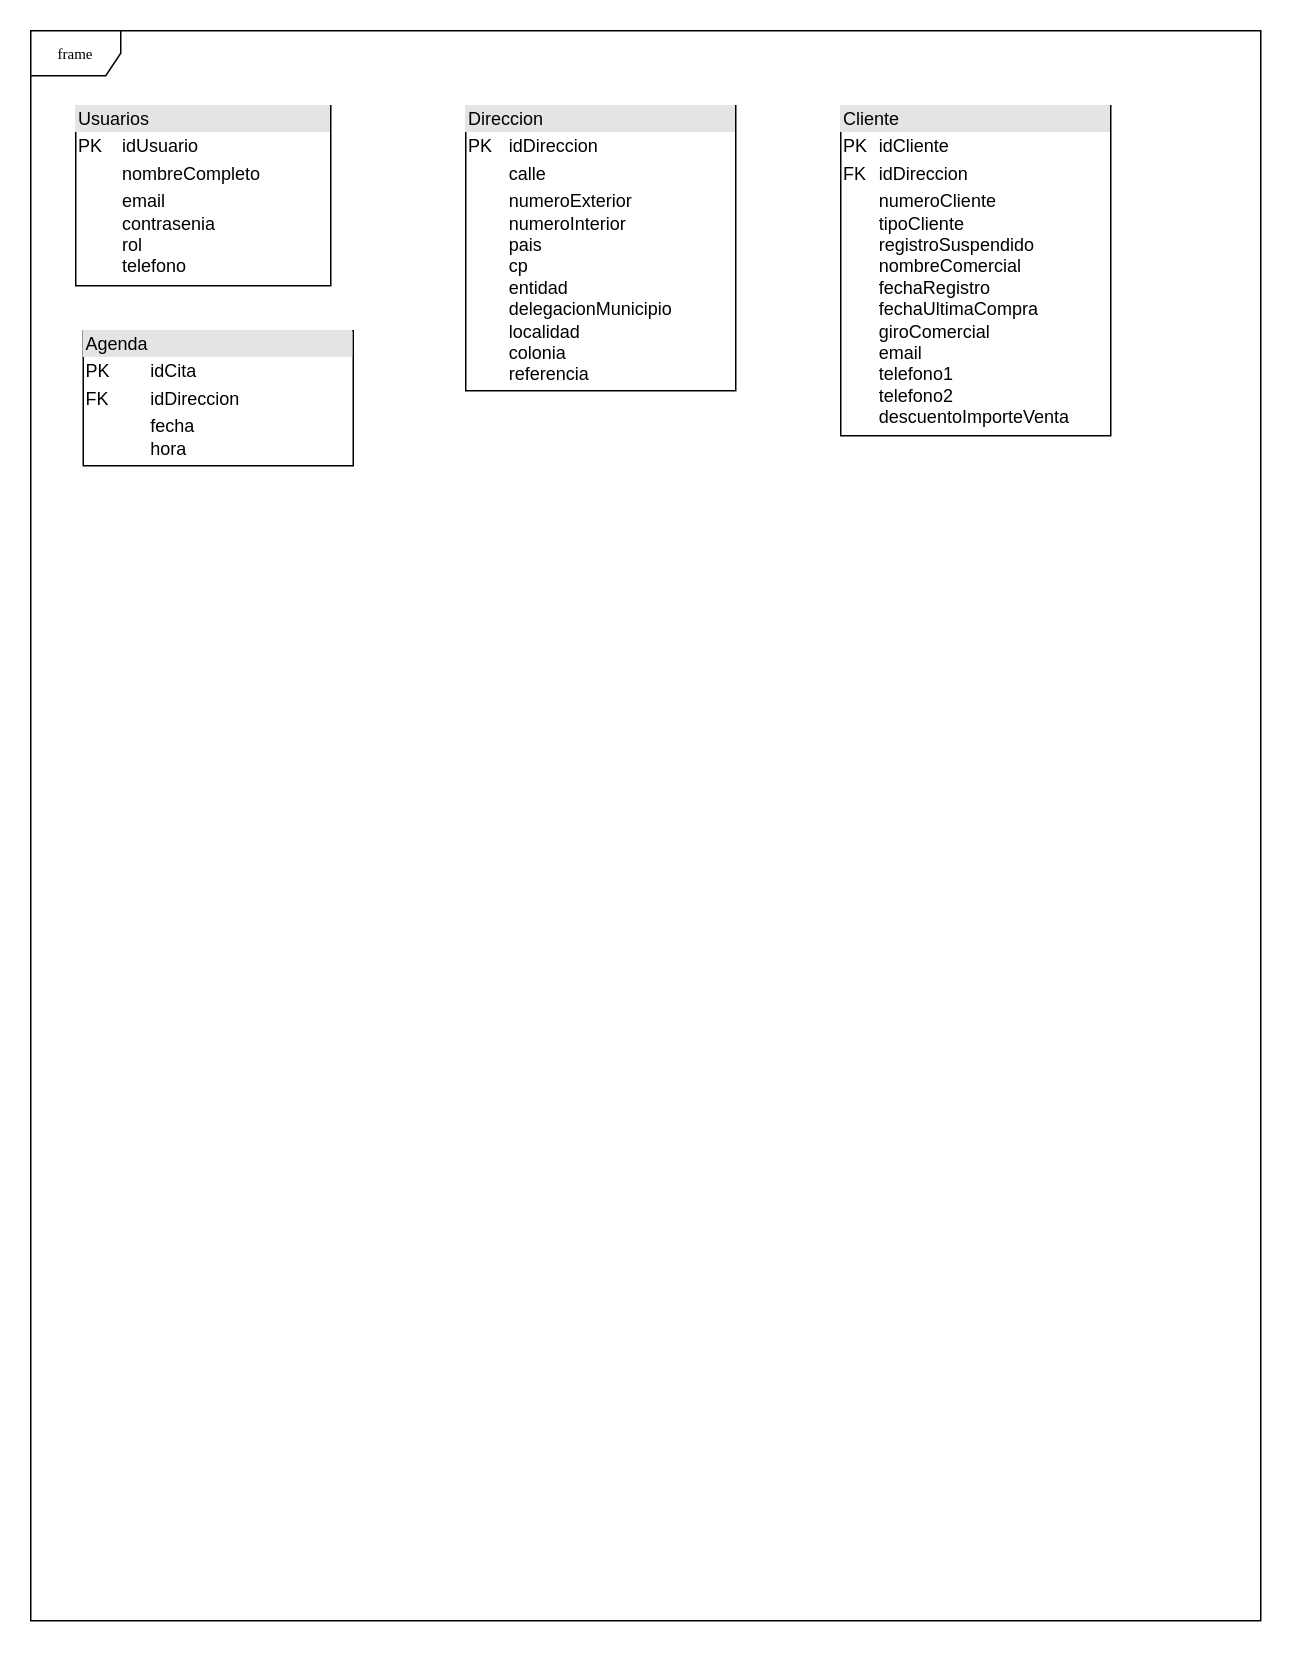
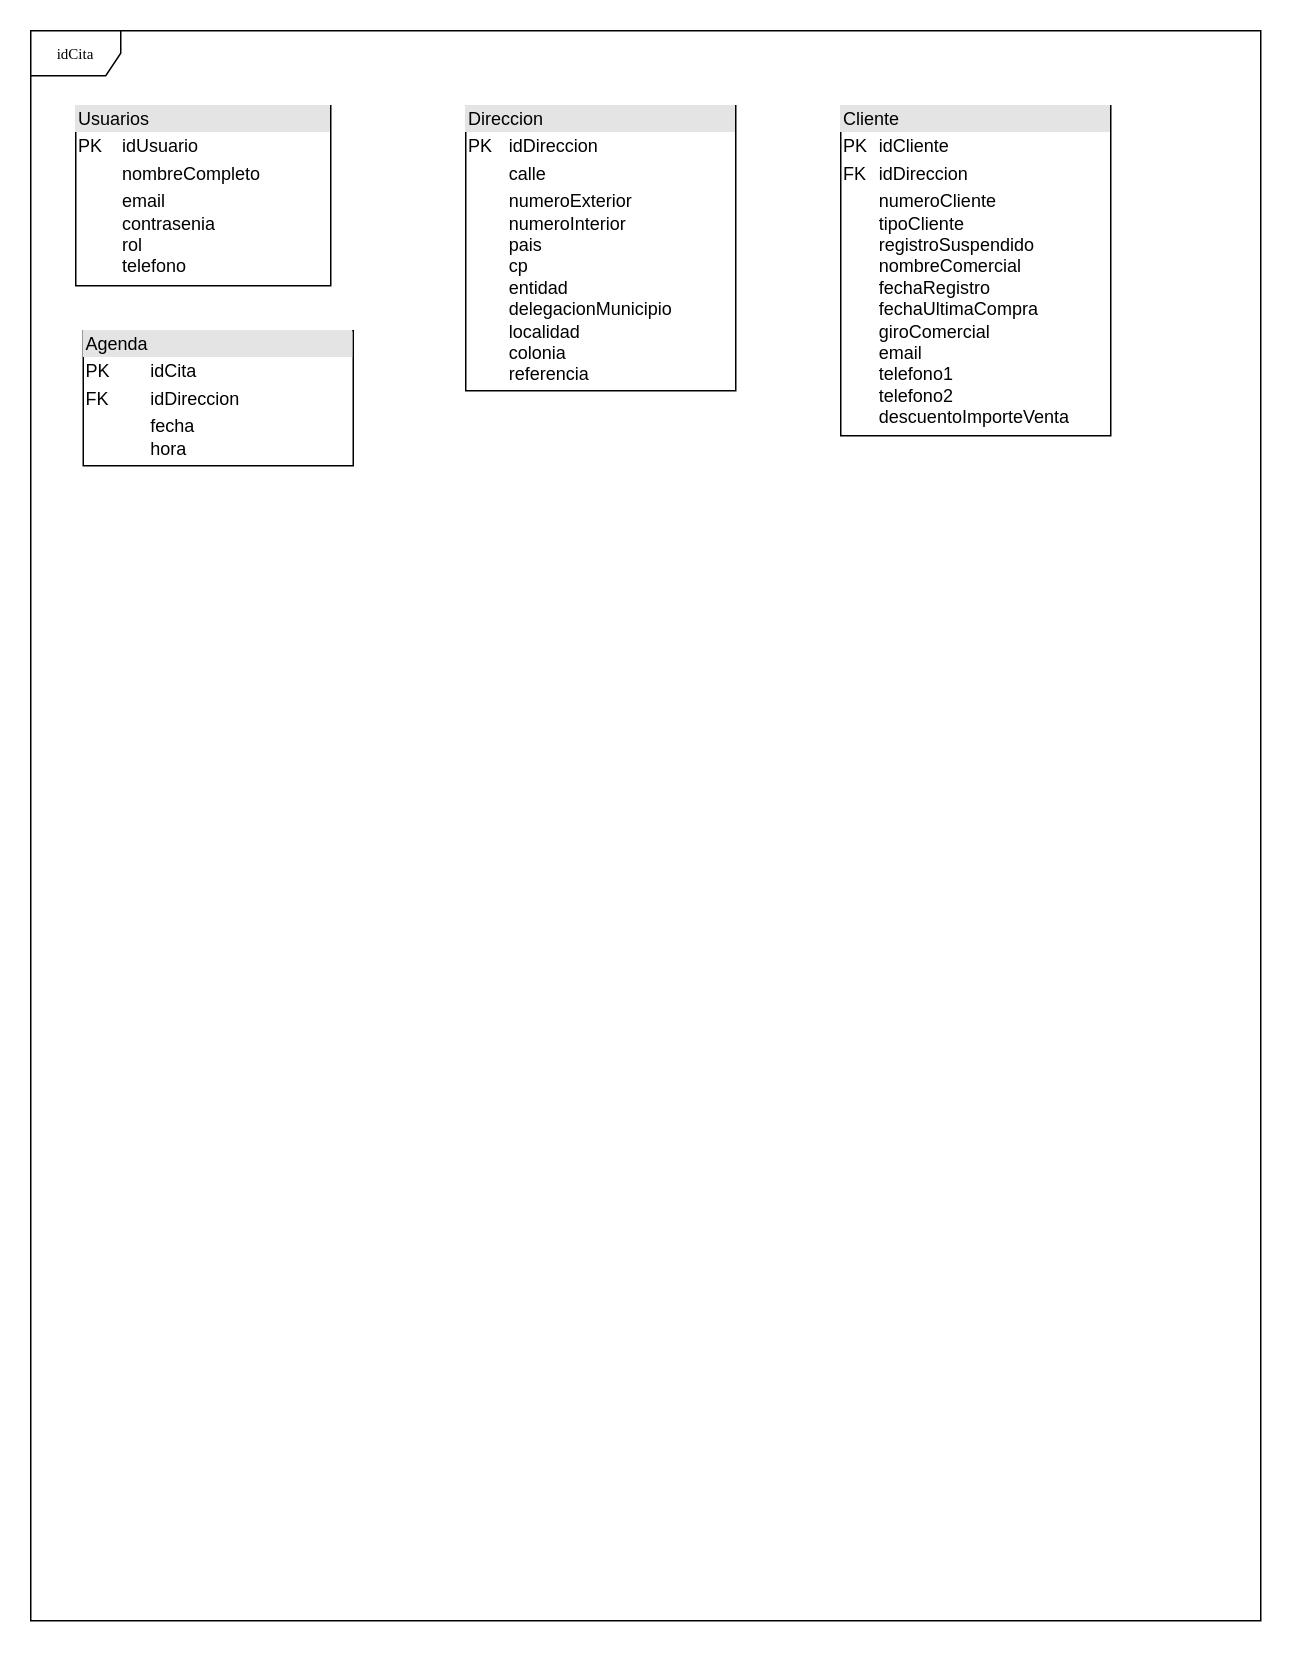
node "frame": label "frame" -> "idCita"
